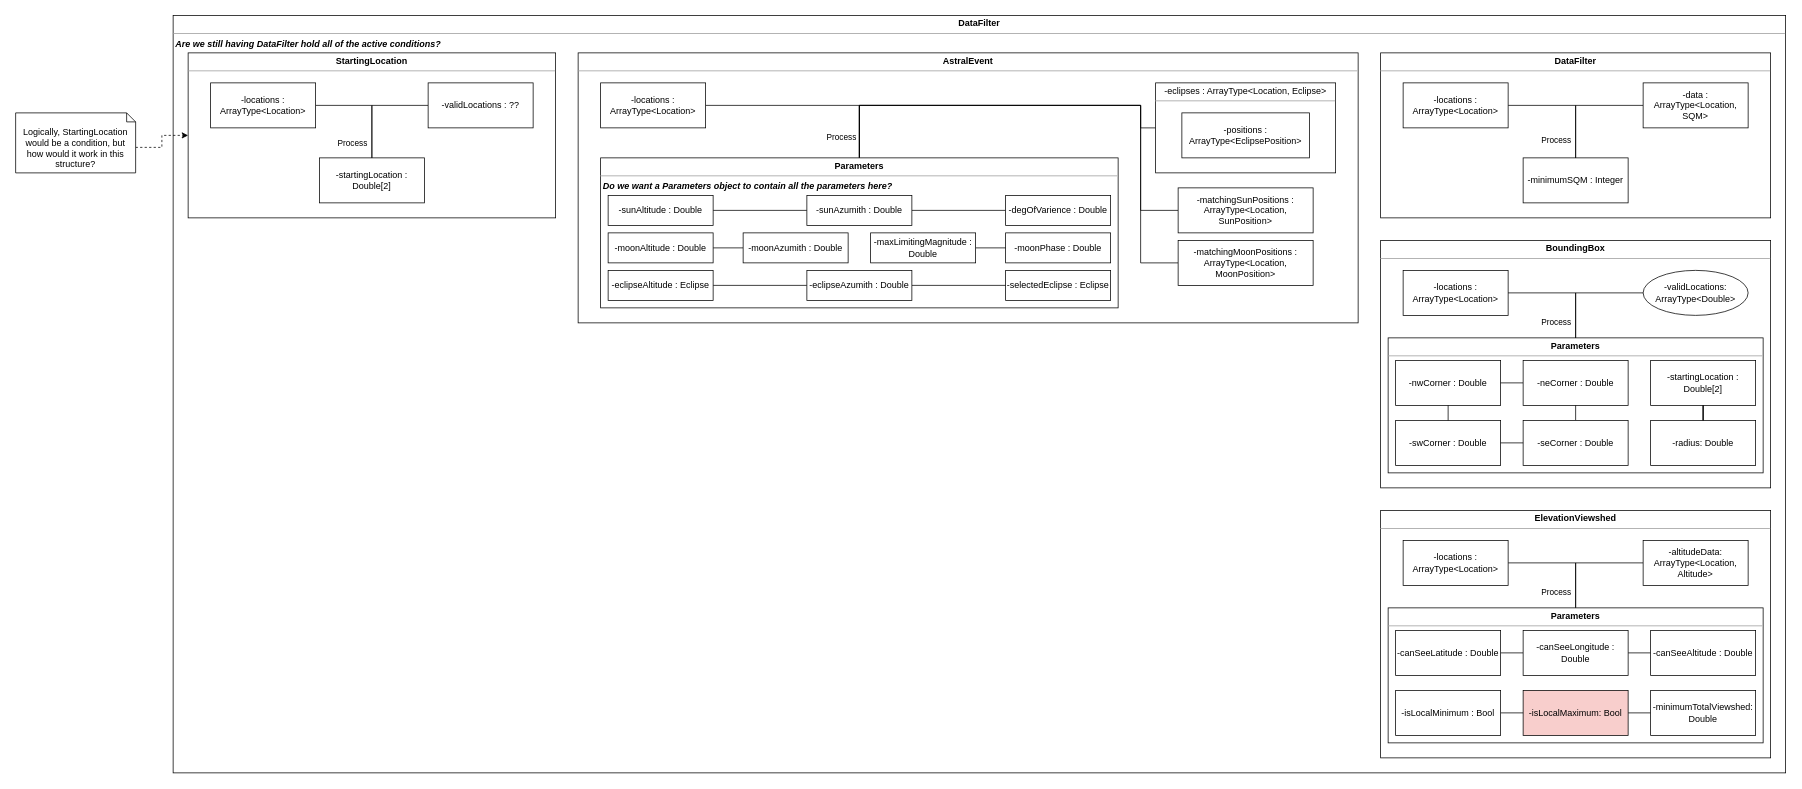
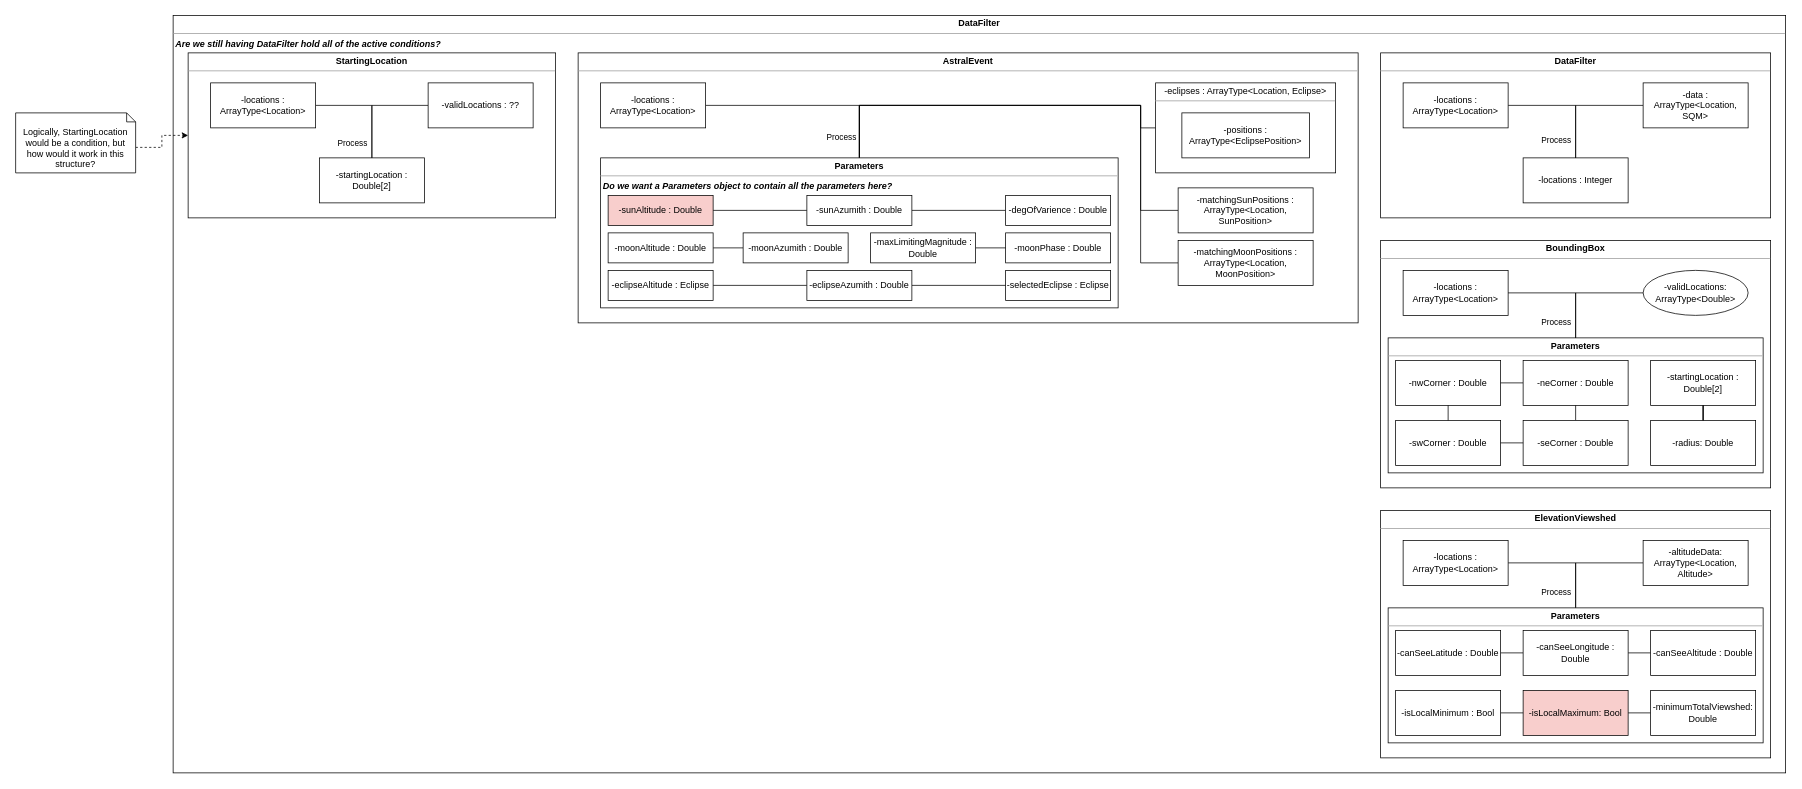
node "-minimumSQM : Integer": label "-minimumSQM : Integer" -> "-locations : Integer"
node "-sunAltitude : Double": fillcolor #ffffff -> #f8cecc
